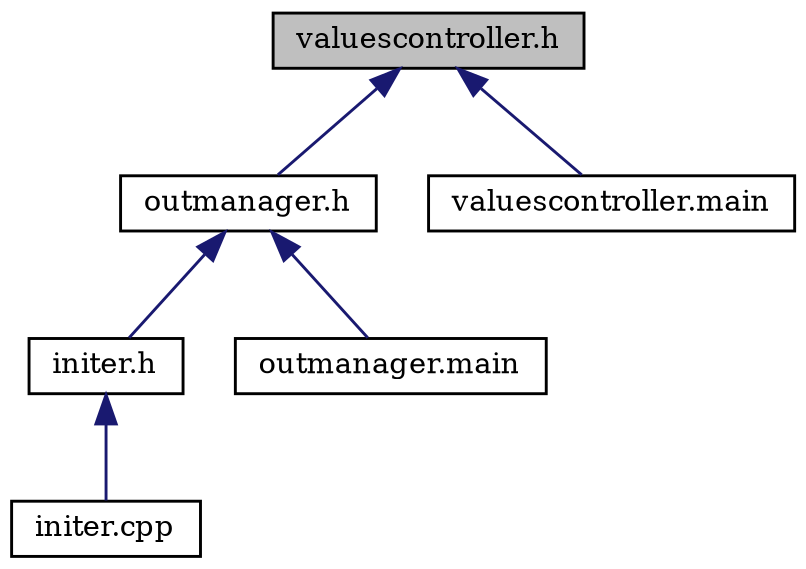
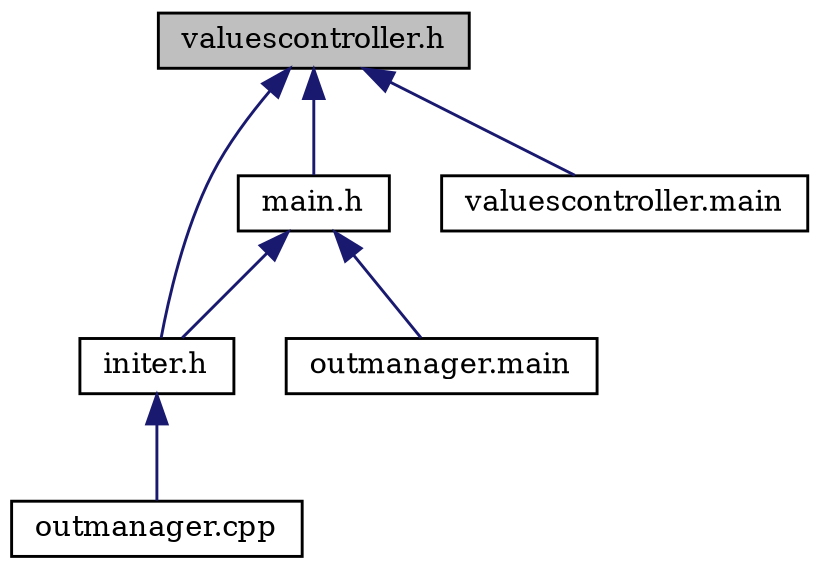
node "outmanager.h": label "outmanager.h" -> "main.h"
edge "initer.h" -> "valuescontroller.h": added
node "initer.cpp": label "initer.cpp" -> "outmanager.cpp"
